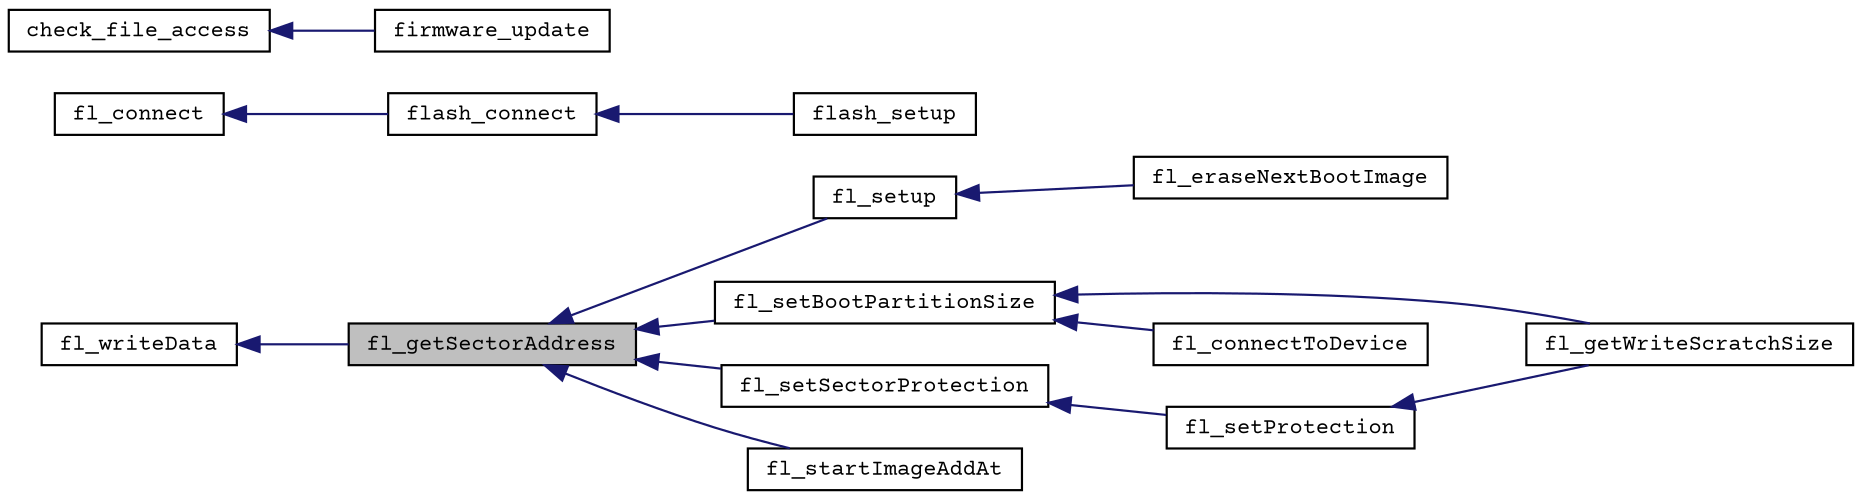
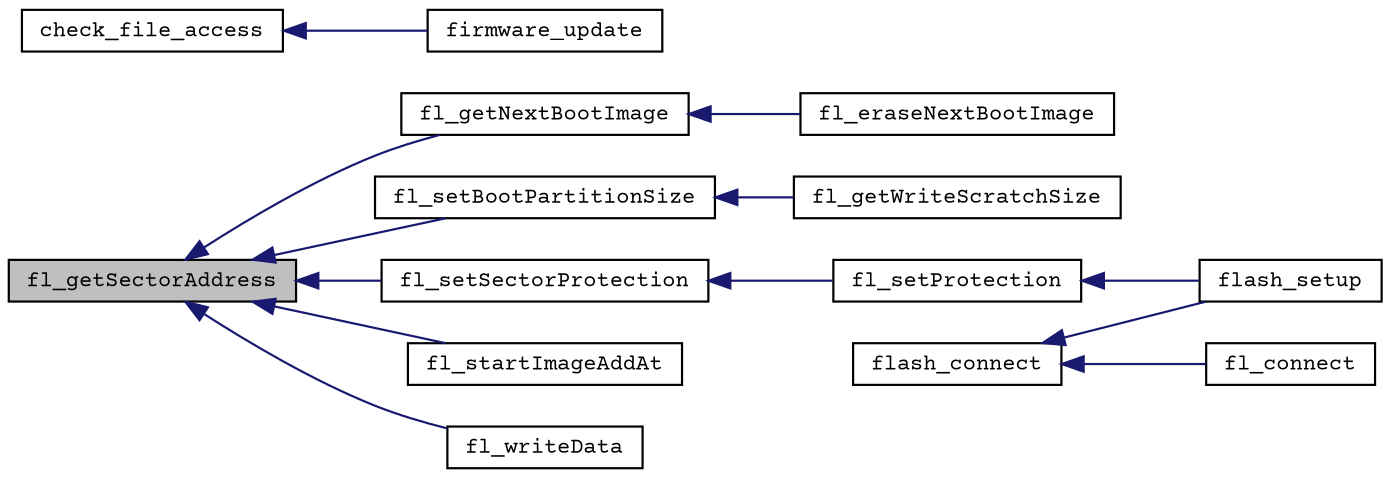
edge "flash_connect" -> "fl_connect": reversed
node "fl_setup": label "fl_setup" -> "fl_getNextBootImage"
edge "fl_getSectorAddress" -> "fl_writeData": reversed
node "fl_connectToDevice": removed
edge "fl_getWriteScratchSize" -> "fl_setProtection": now "flash_setup" -> "fl_setProtection"
